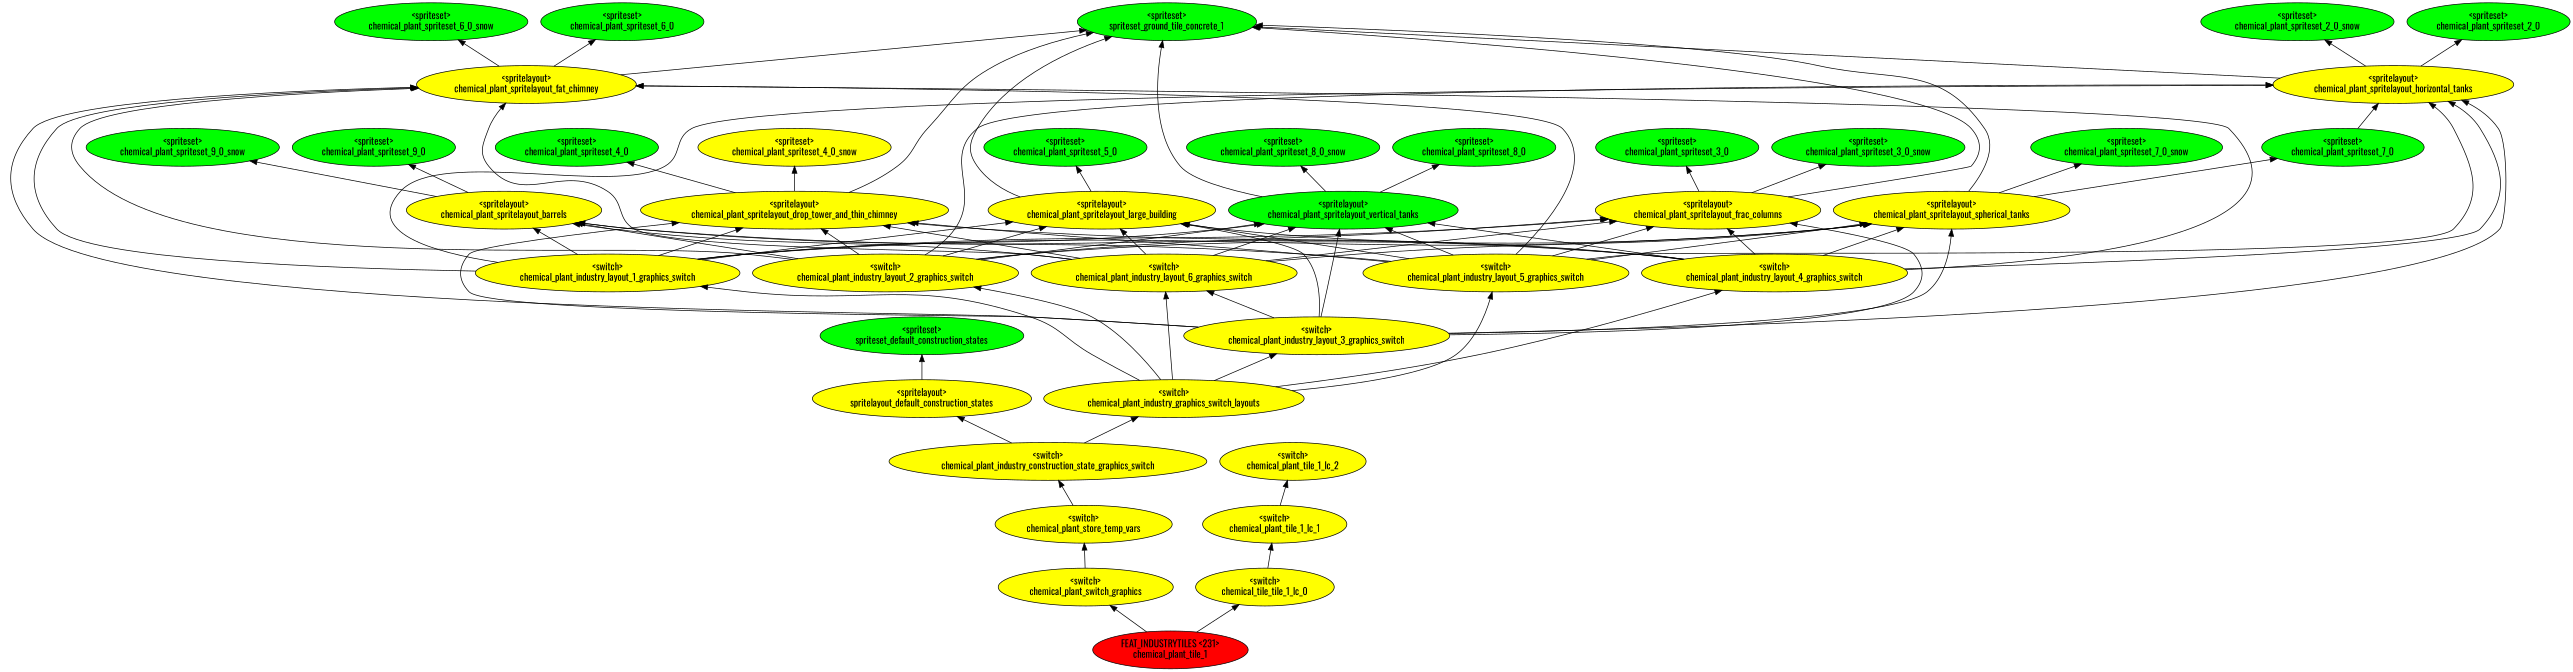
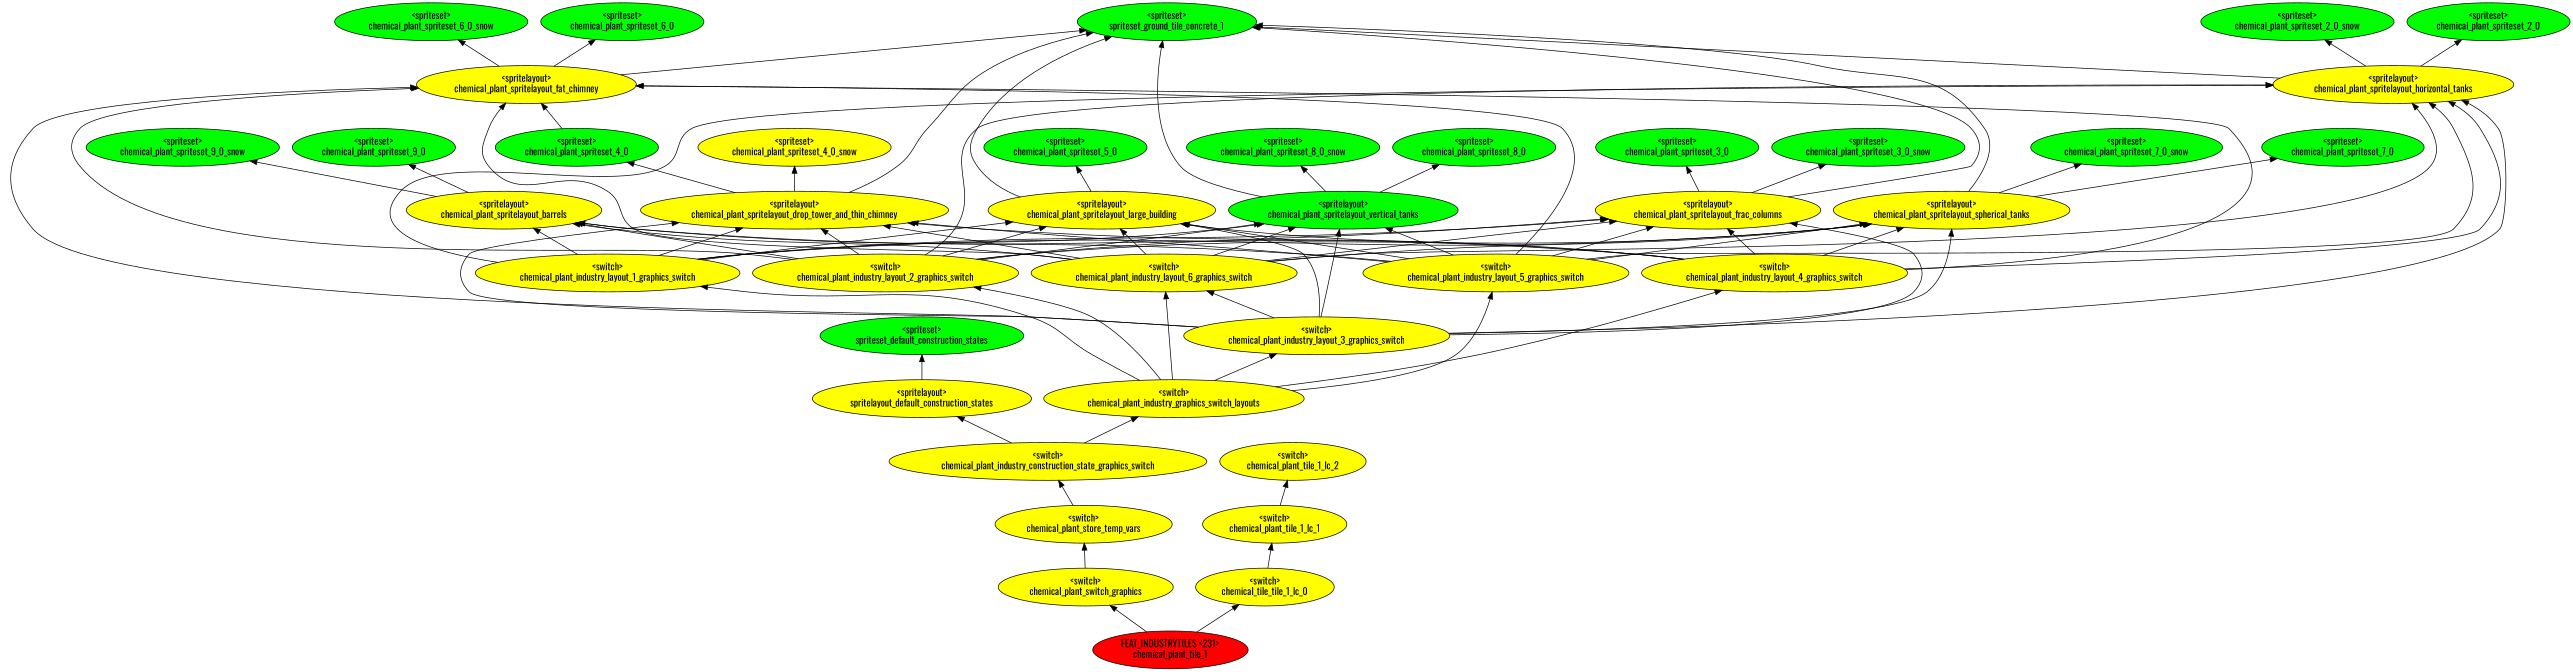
edge "<spriteset> chemical_plant_spriteset_7_0" -> "<spritelayout> chemical_plant_spritelayout_horizontal_tanks": now "<switch> chemical_plant_industry_layout_6_graphics_switch" -> "<spritelayout> chemical_plant_spritelayout_horizontal_tanks"
edge "<switch> chemical_plant_industry_layout_1_graphics_switch" -> "<spritelayout> chemical_plant_spritelayout_fat_chimney": now "<spriteset> chemical_plant_spriteset_4_0" -> "<spritelayout> chemical_plant_spritelayout_fat_chimney"
edge "<switch> chemical_plant_industry_layout_4_graphics_switch" -> "<spritelayout> chemical_plant_spritelayout_vertical_tanks": removed
